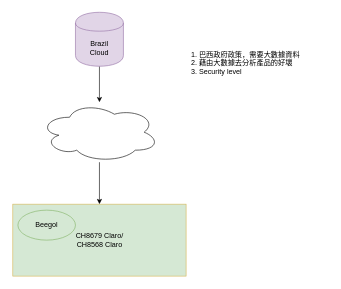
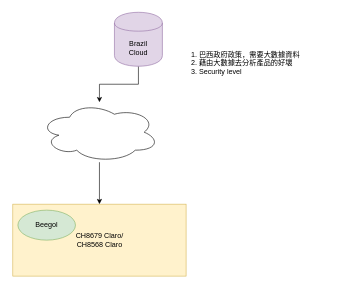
node "Brazil Cloud": moved (99, 39) -> (138, 39)
node "CH8679 Claro/ CH8568 Claro": fillcolor #d5e8d4 -> #fff2cc
